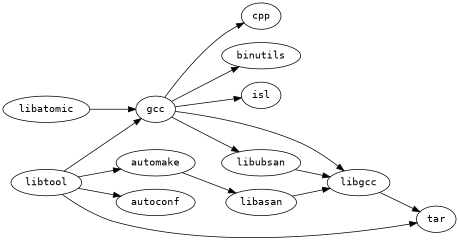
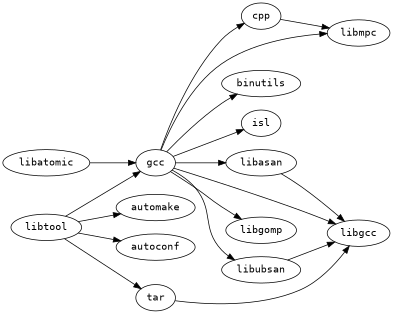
node "libmpc": added
edge "automake" -> "libasan": now "gcc" -> "libasan"
edge "libgcc" -> "tar": reversed
node "libgomp": added
